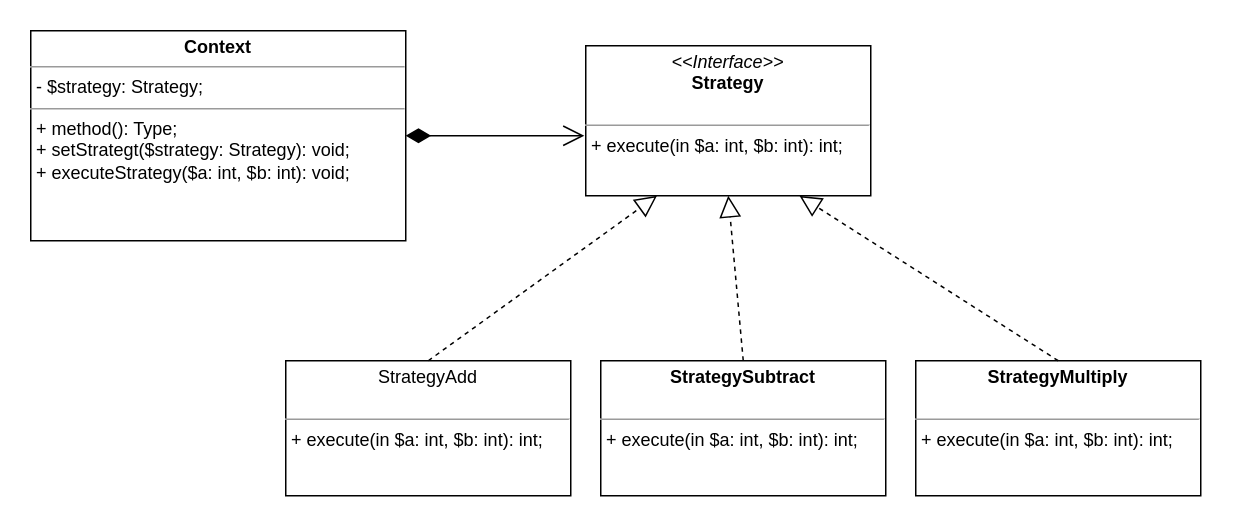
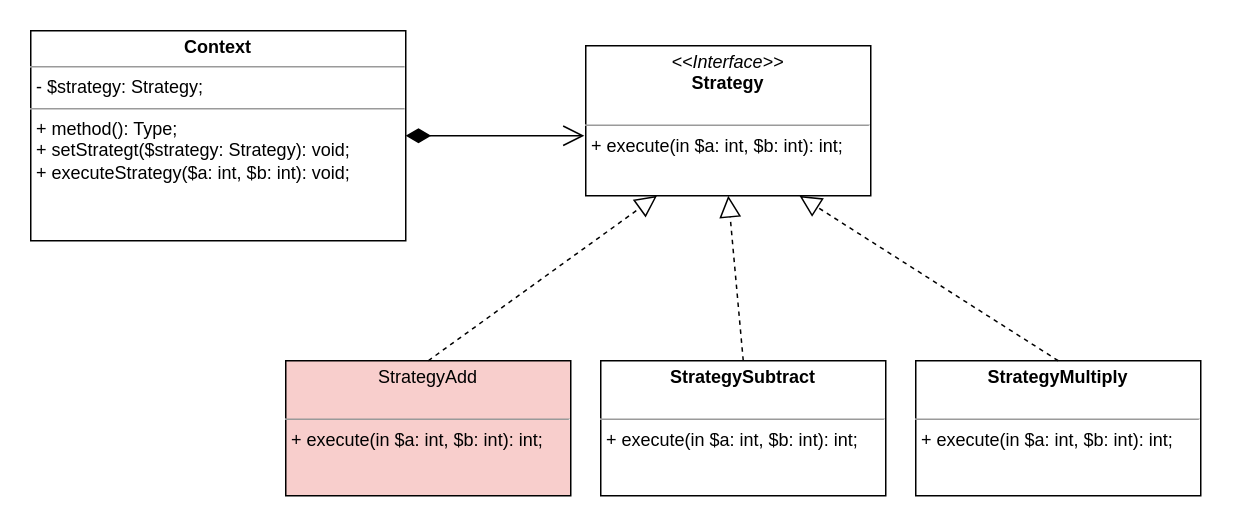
node "StrategyAdd + execute(in $a: int, $b: int): int;": fillcolor #ffffff -> #f8cecc
